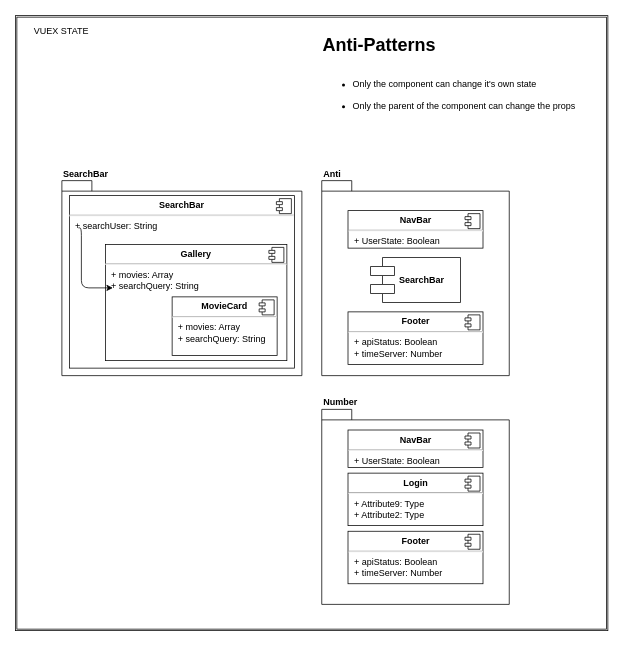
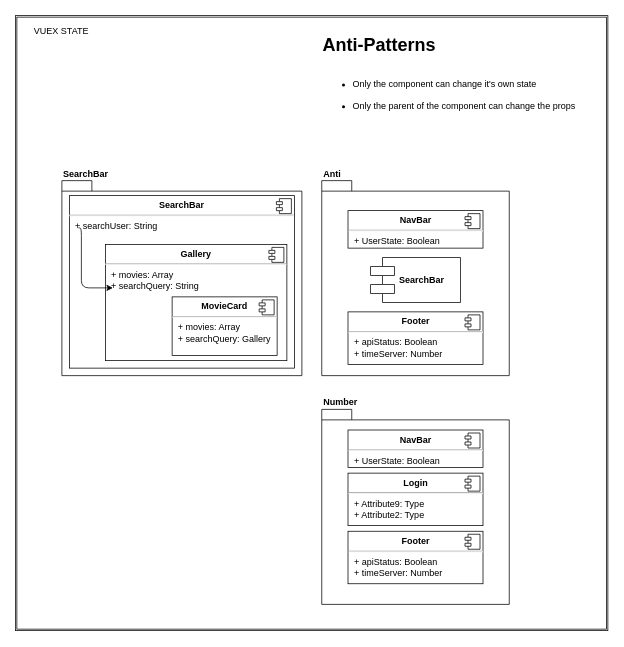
node "MovieCard + movies: Array + searchQuery: String": label "MovieCard + movies: Array + searchQuery: String" -> "MovieCard + movies: Array + searchQuery: Gallery"
